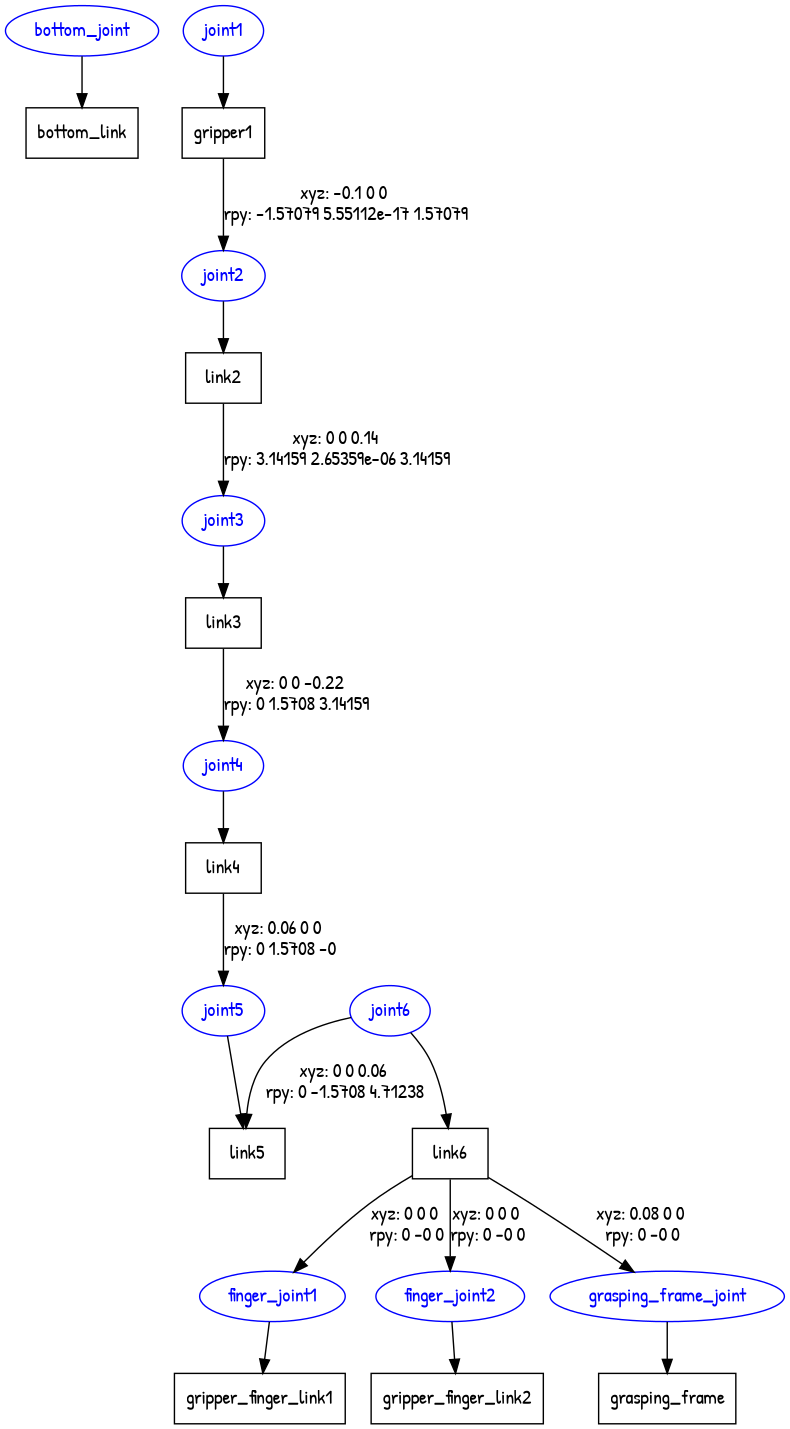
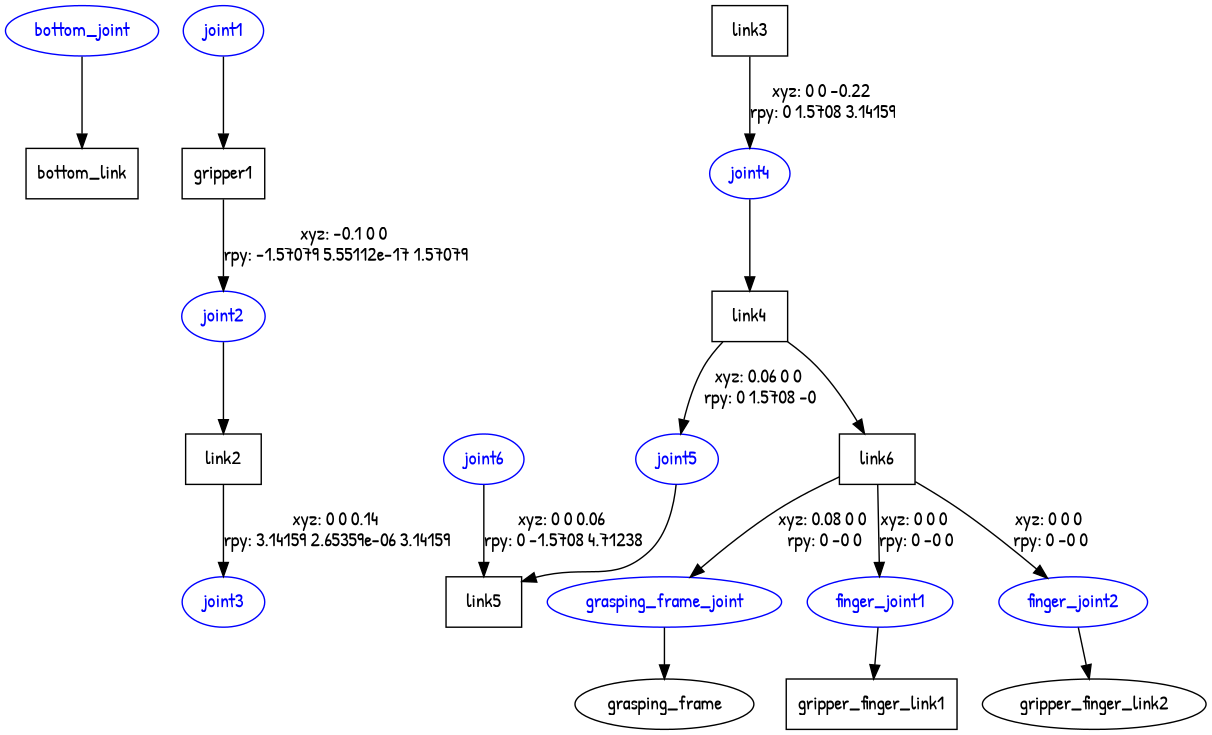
edge "joint3" -> "link3": removed
edge "joint6" -> "link6": now "link4" -> "link6"
node "gripper_finger_link2": shape box -> ellipse
node "grasping_frame": shape box -> ellipse
